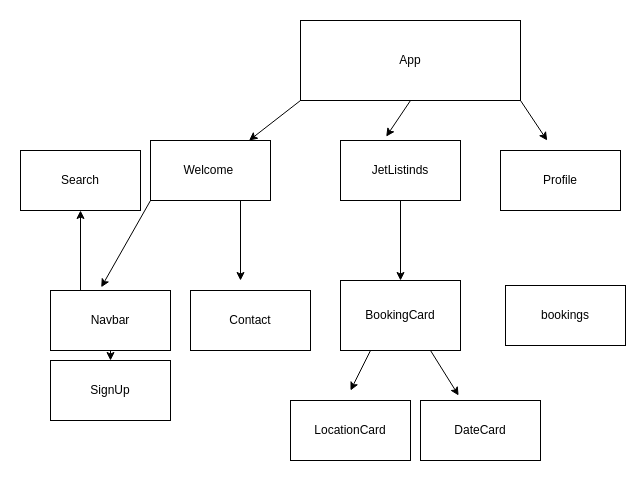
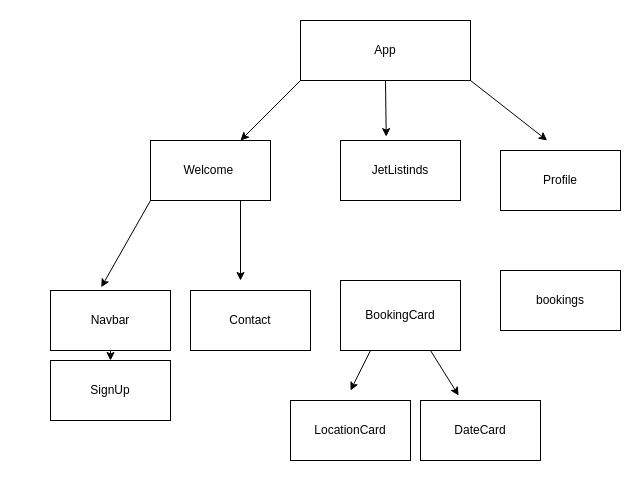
node "App": size 220x80 -> 170x60
node "Search": removed
edge "JetListinds" -> "BookingCard": removed
edge "Navbar" -> "Search": removed
node "bookings": moved (566, 316) -> (561, 301)
